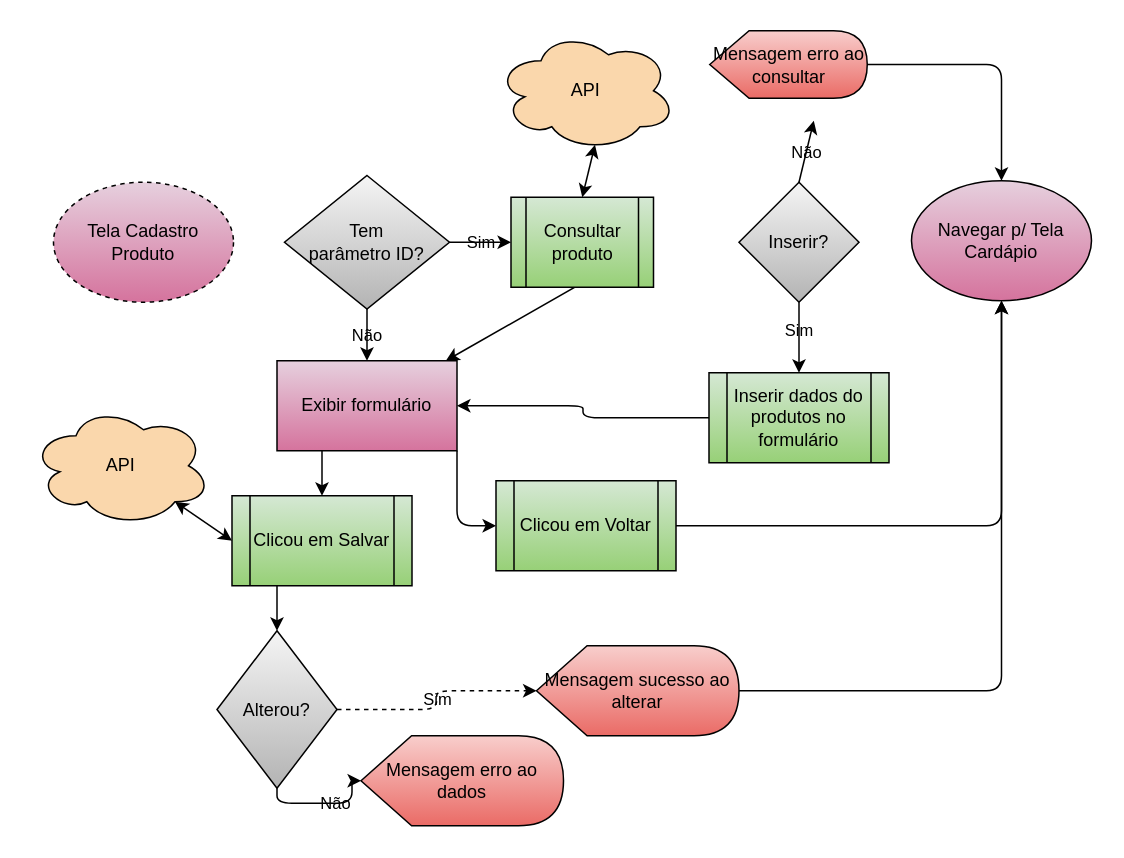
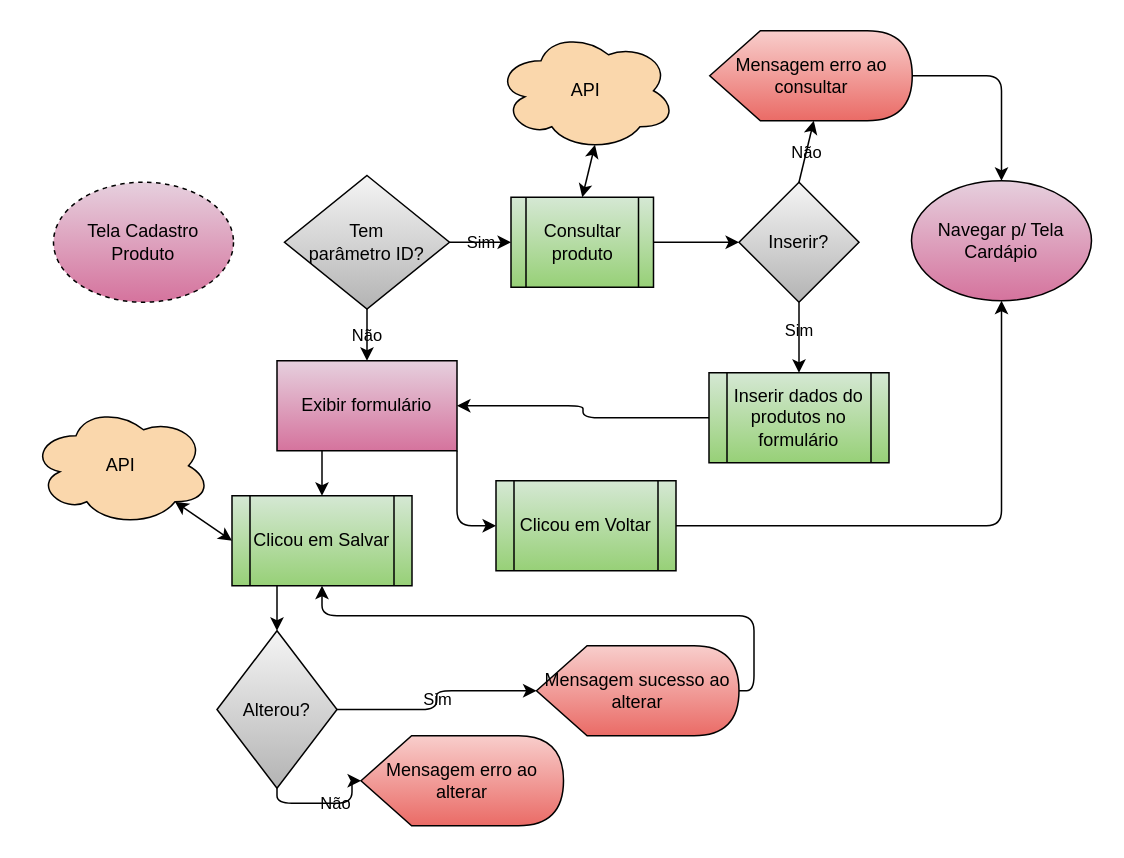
node "Mensagem erro ao consultar": size 158x68 -> 203x90
edge "Consultar produto" -> "Exibir formulário": now "Consultar produto" -> "Inserir?"
edge "Mensagem sucesso ao alterar" -> "Navegar p/ Tela Cardápio": now "Mensagem sucesso ao alterar" -> "Clicou em Salvar"
edge "Alterou?" -> "Mensagem sucesso ao alterar": style dashed -> solid
node "Mensagem erro ao dados": label "Mensagem erro ao dados" -> "Mensagem erro ao alterar"
